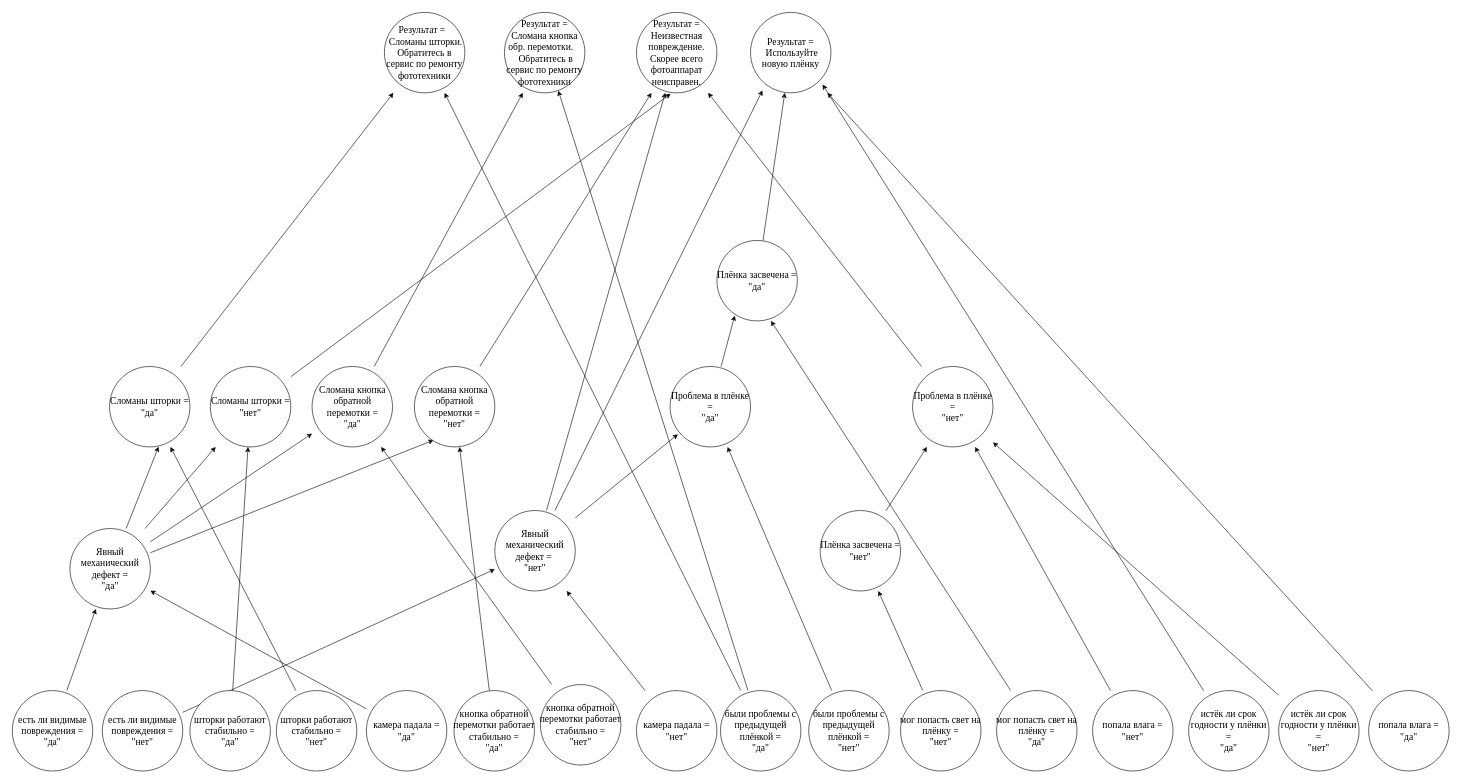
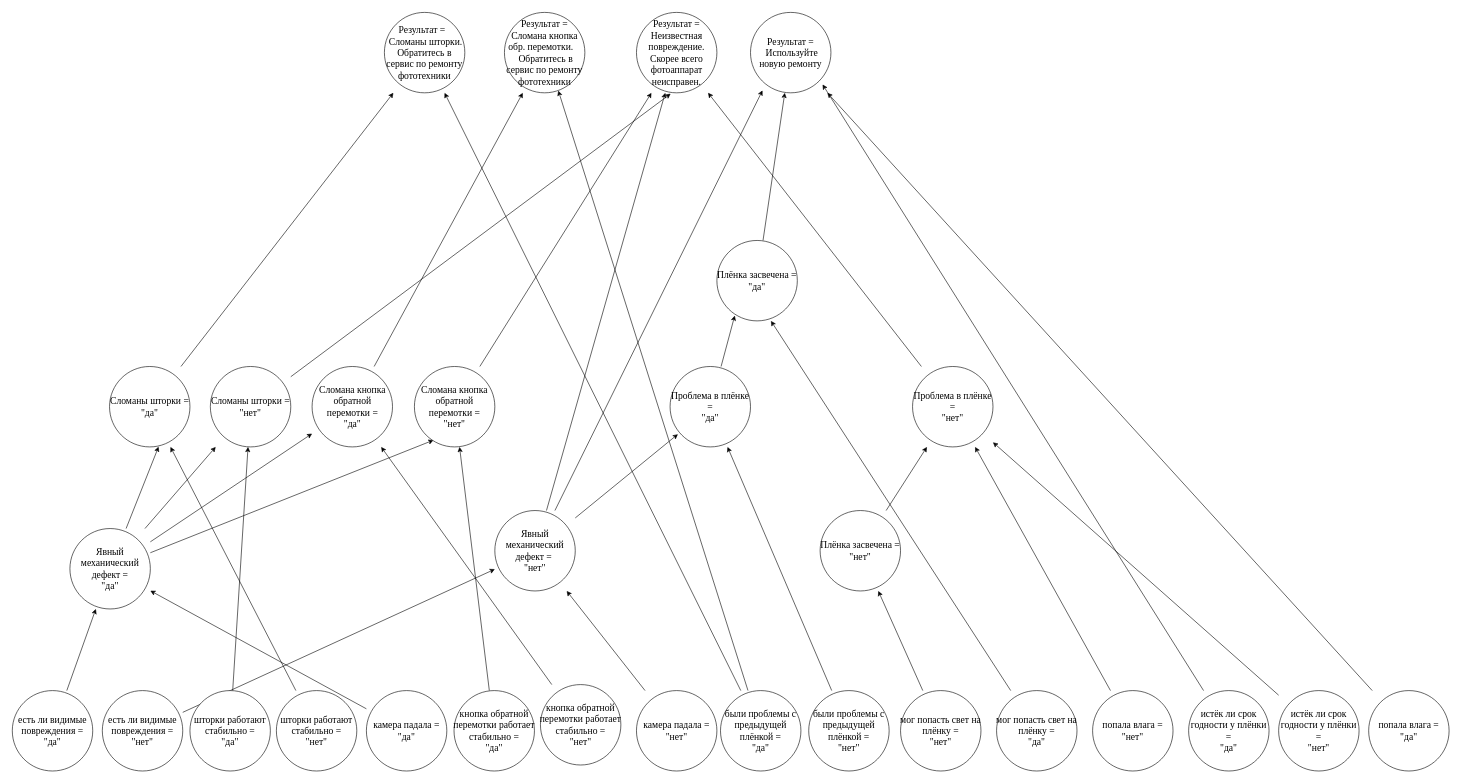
node "Результат = Используйте новую плёнку": label "Результат = Используйте новую плёнку" -> "Результат = Используйте новую ремонту"
